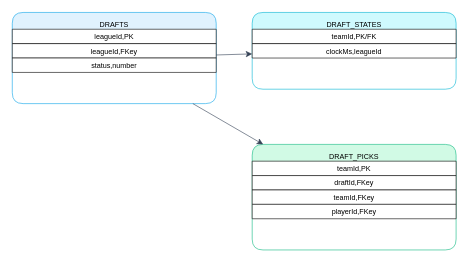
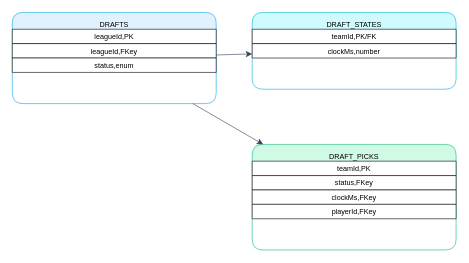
node "clockMs,leagueId": label "clockMs,leagueId" -> "clockMs,number"
node "status,number": label "status,number" -> "status,enum"
node "draftId,FKey": label "draftId,FKey" -> "status,FKey"
node "teamId,FKey": label "teamId,FKey" -> "clockMs,FKey"
